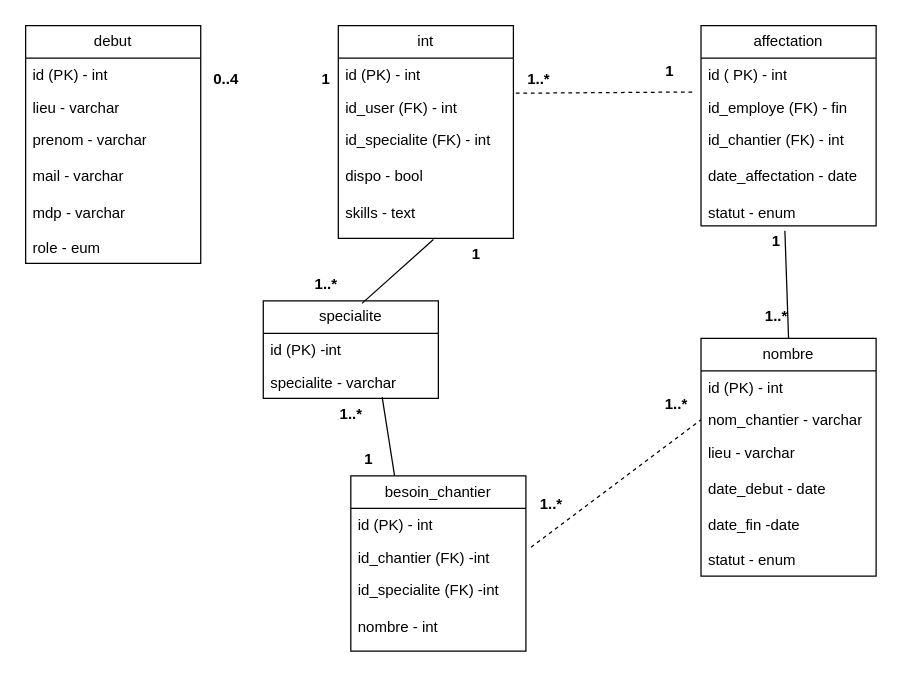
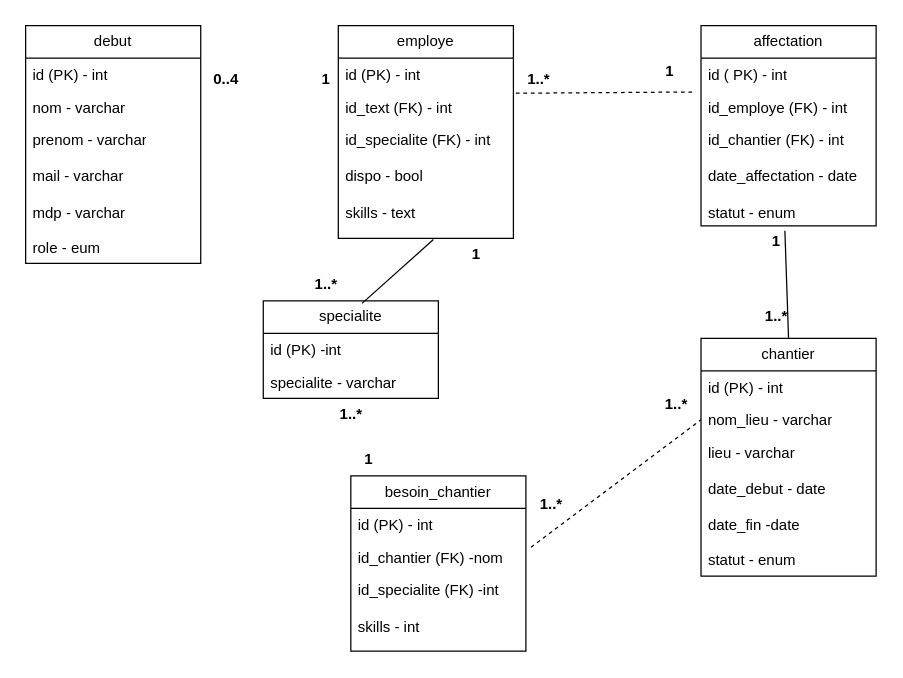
node "int": label "int" -> "employe"
node "lieu - varchar": label "lieu - varchar" -> "nom - varchar"
node "id_user (FK) - int": label "id_user (FK) - int" -> "id_text (FK) - int"
node "id_employe (FK) - fin": label "id_employe (FK) - fin" -> "id_employe (FK) - int"
node "nombre": label "nombre" -> "chantier"
node "nom_chantier - varchar": label "nom_chantier - varchar" -> "nom_lieu - varchar"
edge "specialite - varchar" -- "besoin_chantier": removed
node "id_chantier (FK) -int": label "id_chantier (FK) -int" -> "id_chantier (FK) -nom"
node "id_specialite (FK) -int nombre - int": label "id_specialite (FK) -int nombre - int" -> "id_specialite (FK) -int skills - int"
